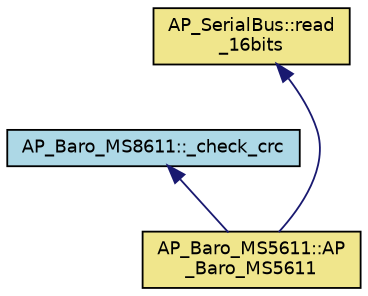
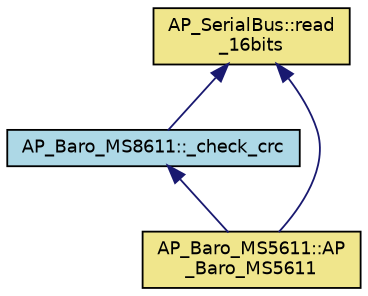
edge "AP_Baro_MS8611::_check_crc" -> "AP_SerialBus::read _16bits": added
